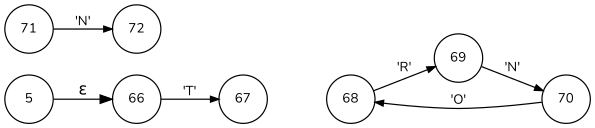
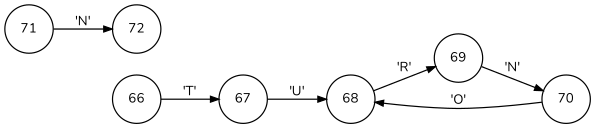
node "5": removed
edge "67" -> "68": added, label "'U'"
